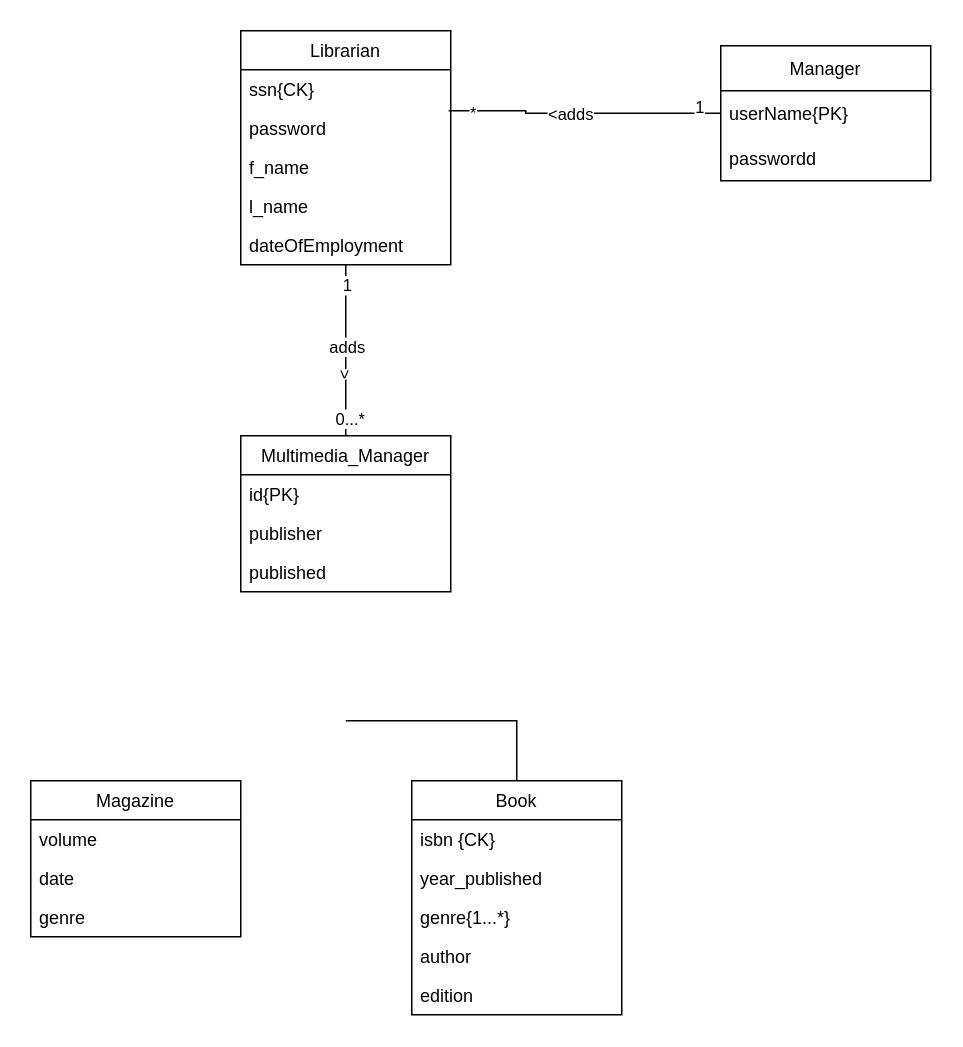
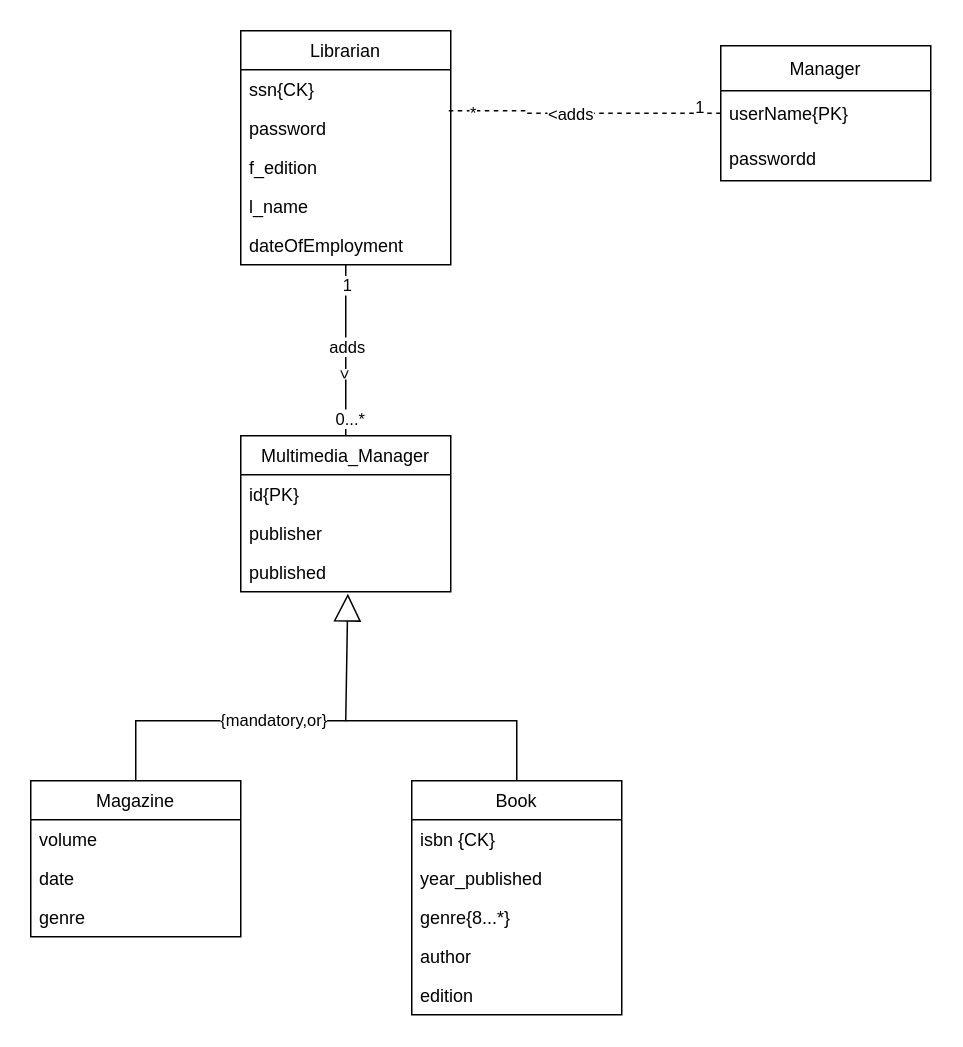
edge "userName{PK}" -- "password": style solid -> dashed
node "f_name": label "f_name" -> "f_edition"
edge "Magazine" -> "published": added, label "{mandatory,or}"
node "genre{1...*}": label "genre{1...*}" -> "genre{8...*}"
